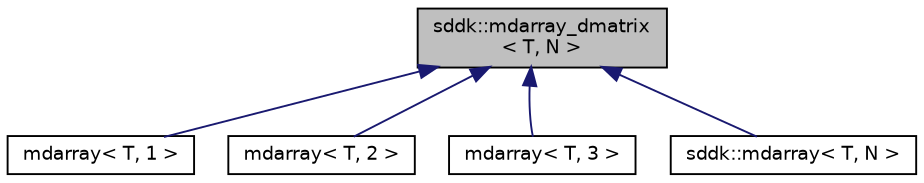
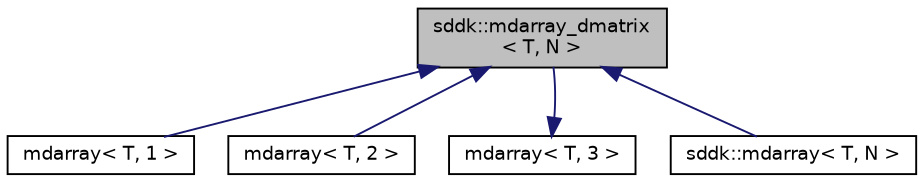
edge "mdarray< T, 3 >" -> "sddk::mdarray_dmatrix < T, N >": reversed
